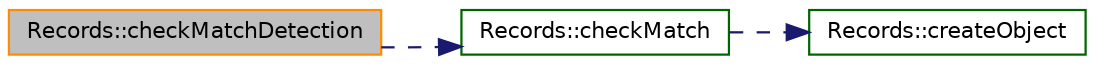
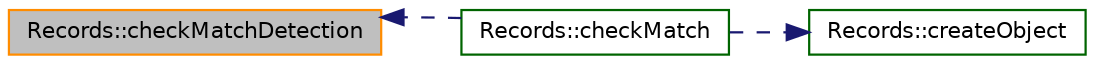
edge "Records::checkMatchDetection" -> "Records::checkMatch": reversed
